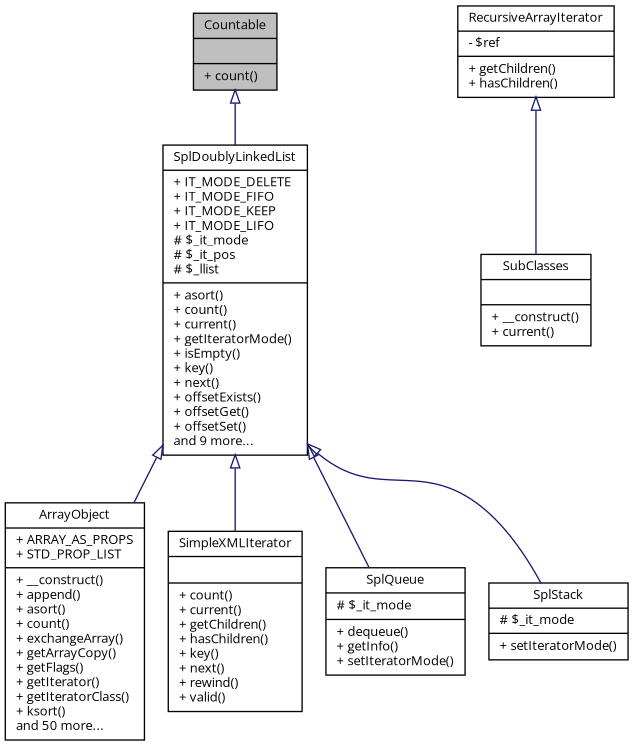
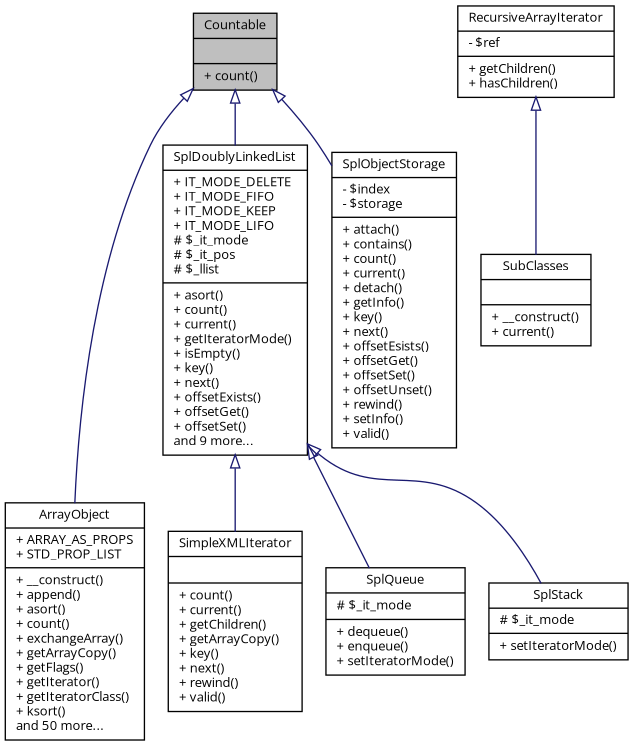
node "SplObjectStorage": added
edge "ArrayObject" -> "SplDoublyLinkedList": now "ArrayObject" -> "Countable"
node "SimpleXMLIterator": text "+ hasChildren()" -> "+ getArrayCopy()"
node "SplQueue": text "+ getInfo()" -> "+ enqueue()"
